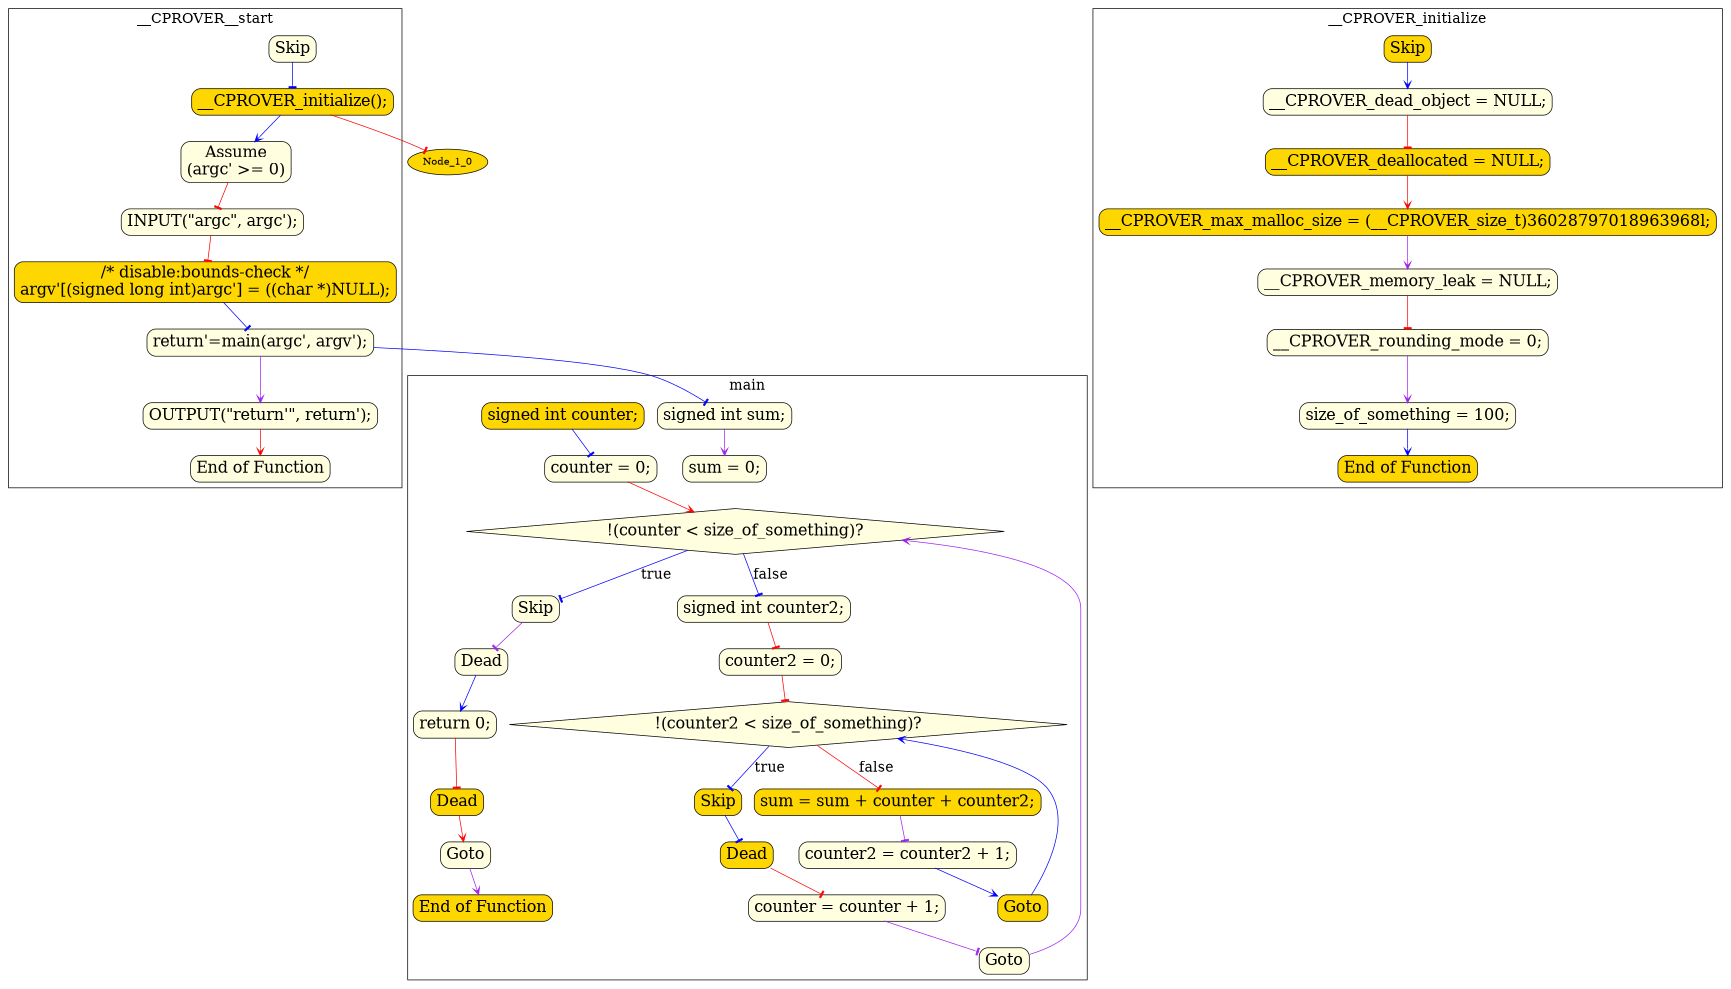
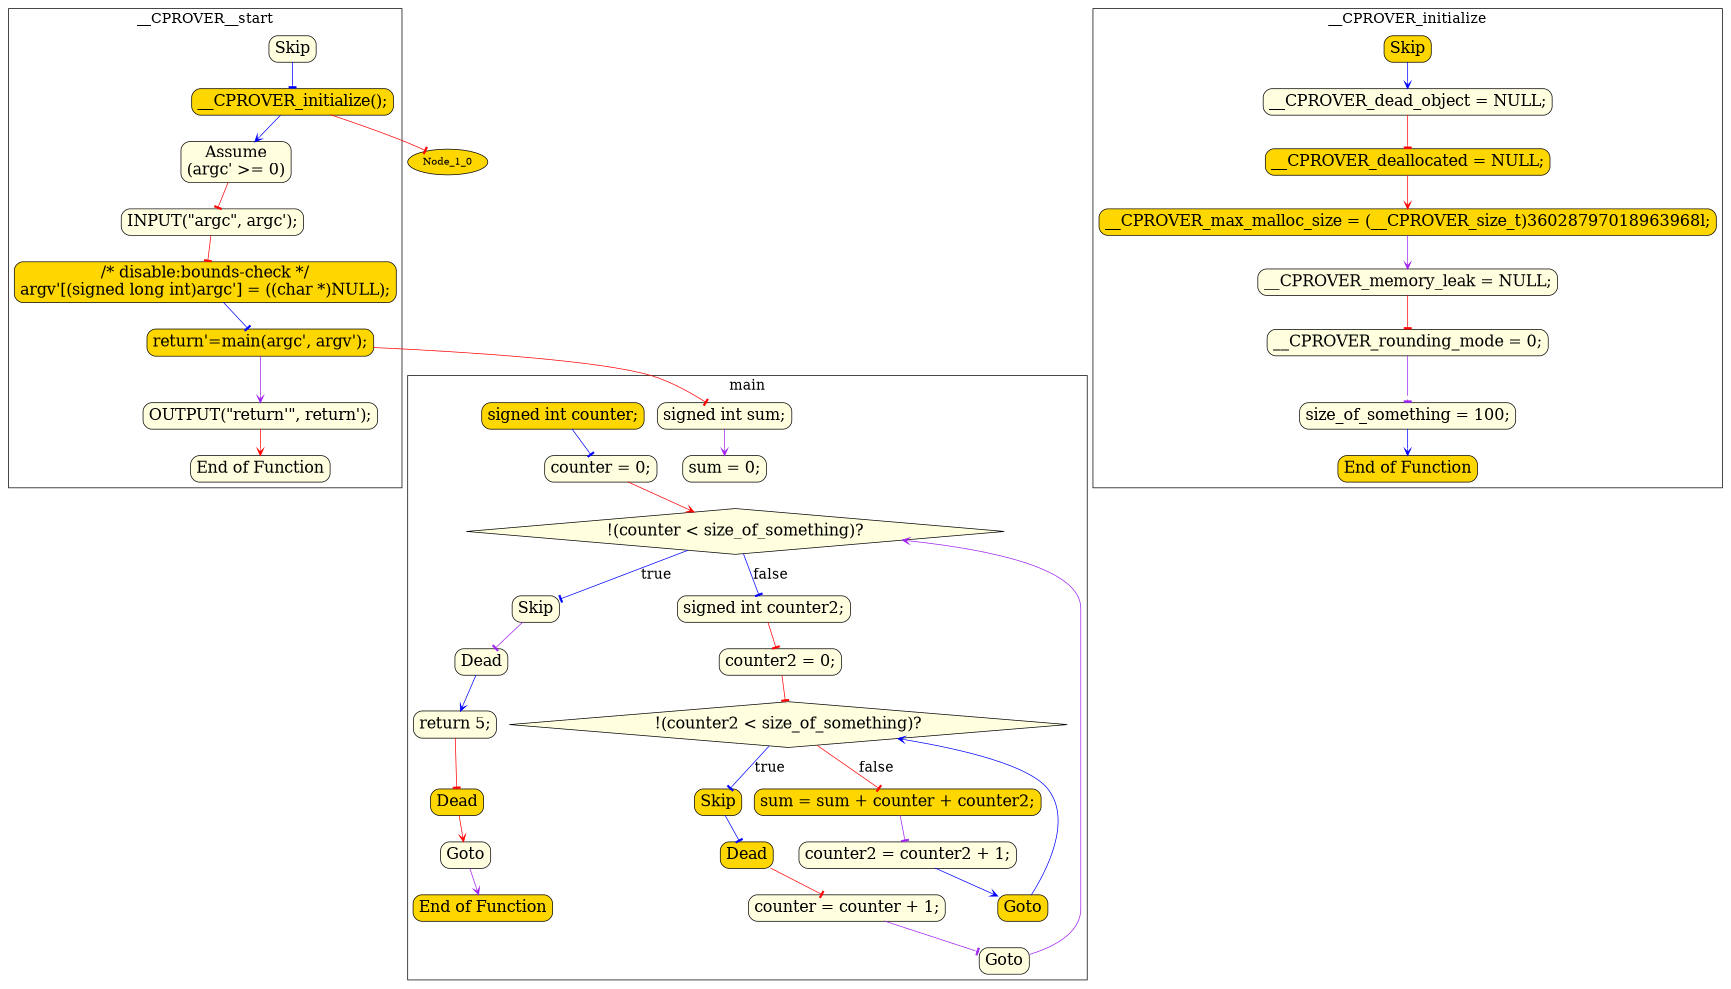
node "return'=main(argc', argv');": fillcolor lightyellow -> gold
edge "return'=main(argc', argv');" -> "signed int sum;": color blue -> red
edge "__CPROVER_rounding_mode = 0;" -> "size_of_something = 100;": arrowhead vee -> tee
node "return 0;": label "return 0;" -> "return 5;"
